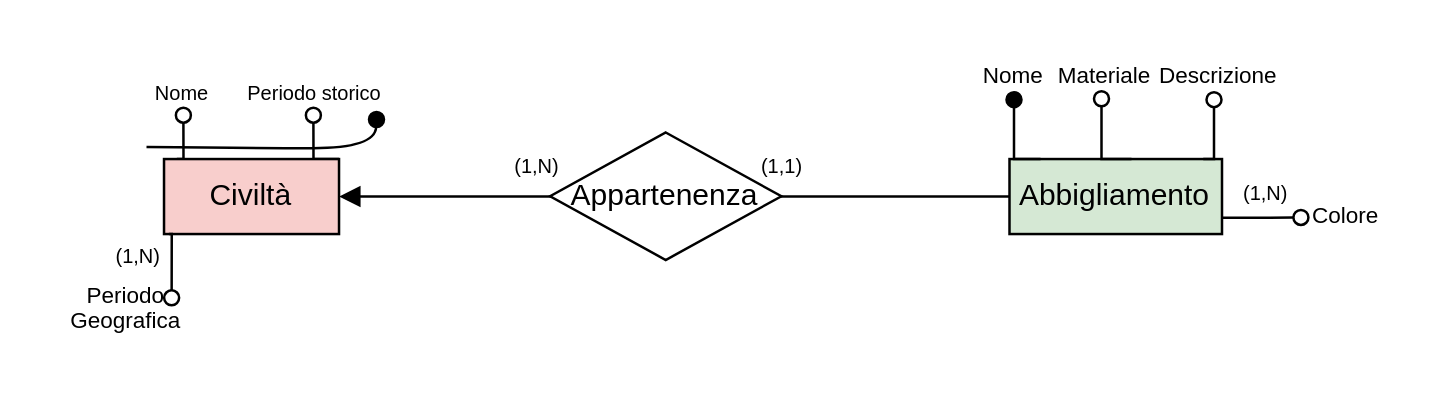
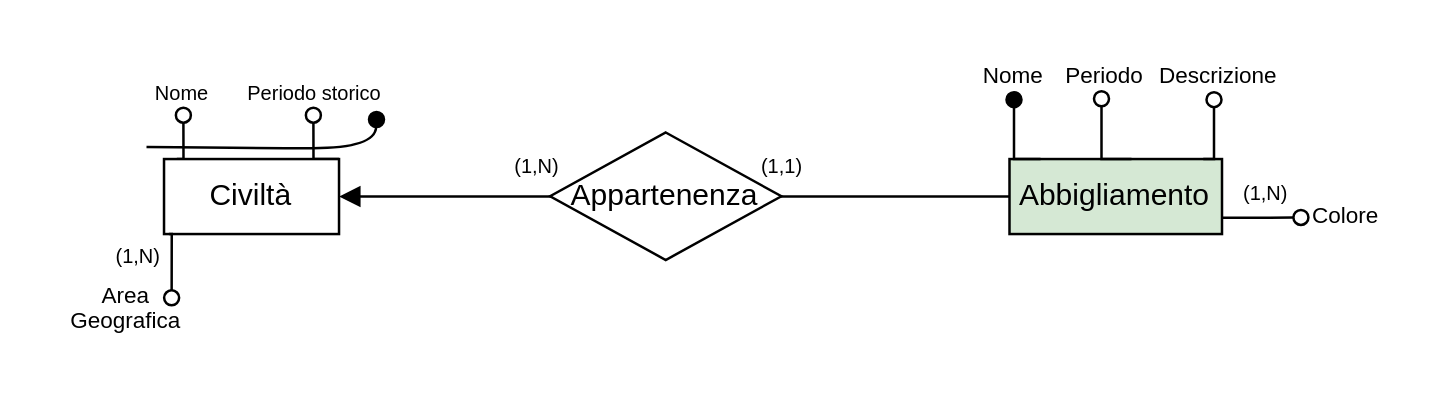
node "Materiale": label "Materiale" -> "Periodo"
node "Civiltà": fillcolor #f8cecc -> #ffffff
node "Periodo Geografica": label "Periodo Geografica" -> "Area Geografica"
